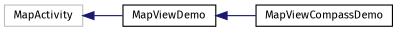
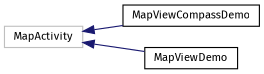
edge "MapViewCompassDemo" -> "MapViewDemo": now "MapViewCompassDemo" -> "MapActivity"
